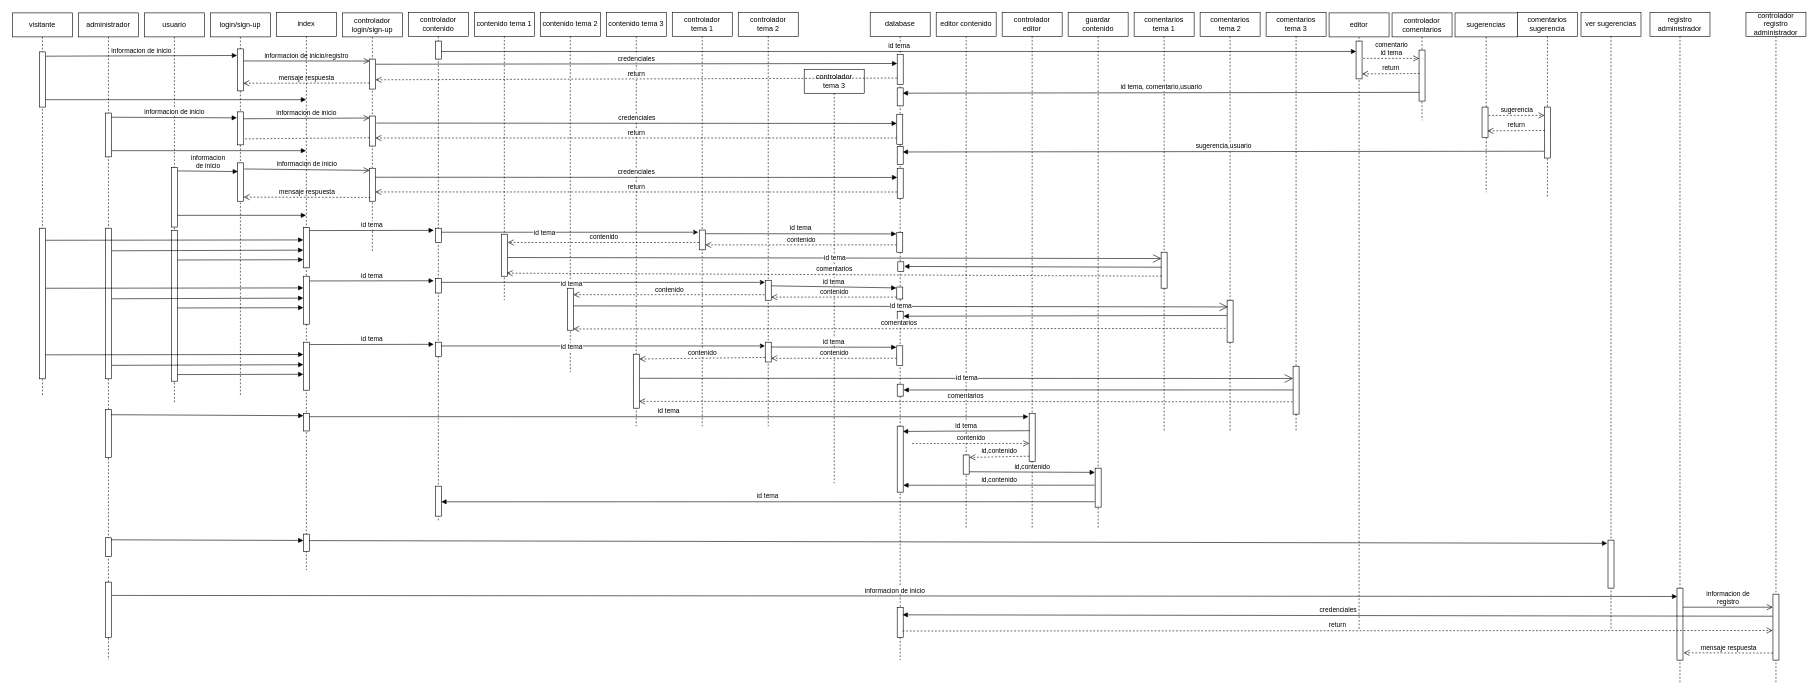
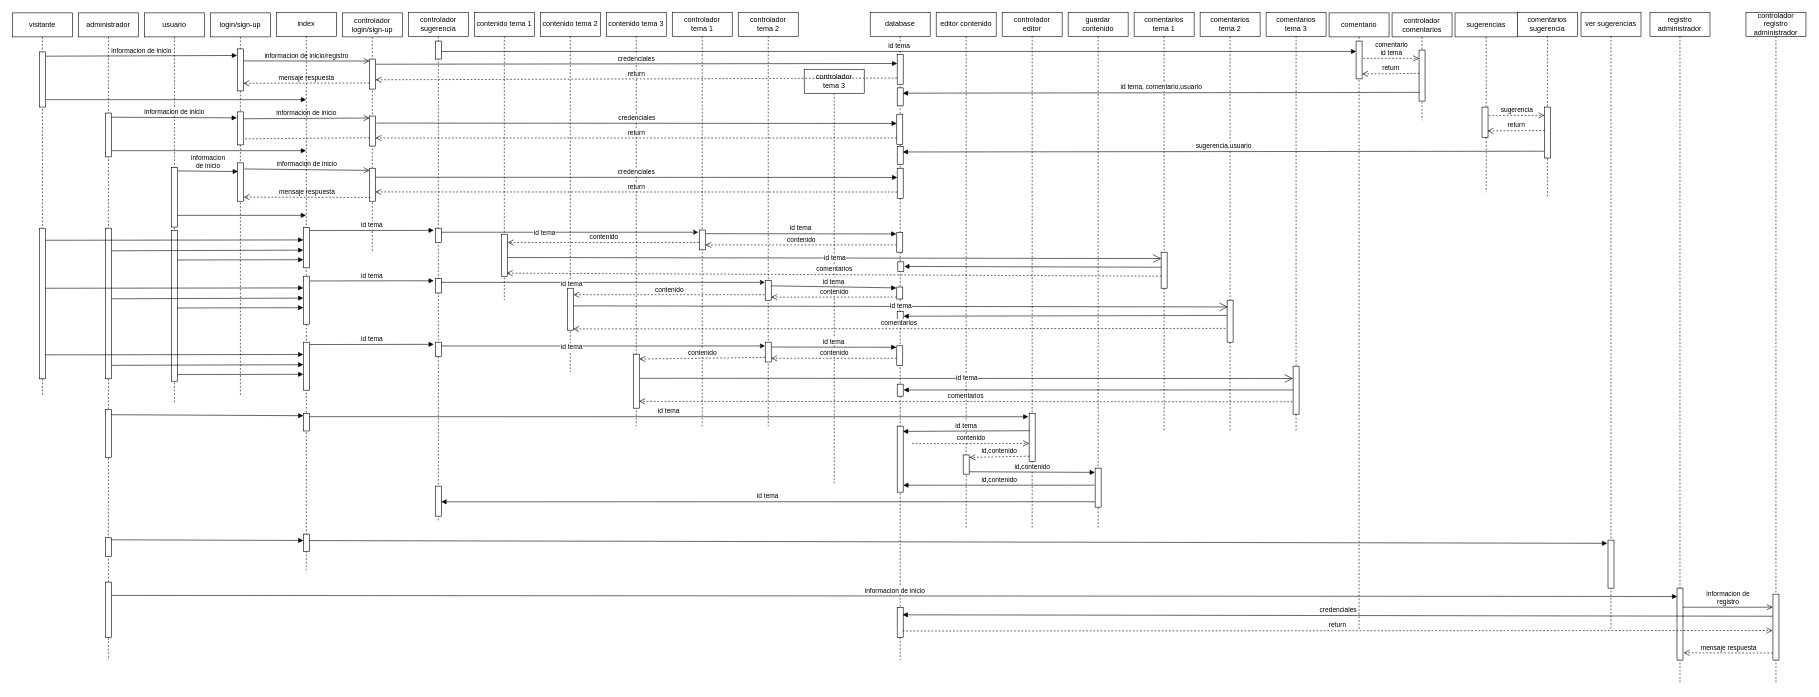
node "controlador contenido": label "controlador contenido" -> "controlador sugerencia"
node "editor": label "editor" -> "comentario"
